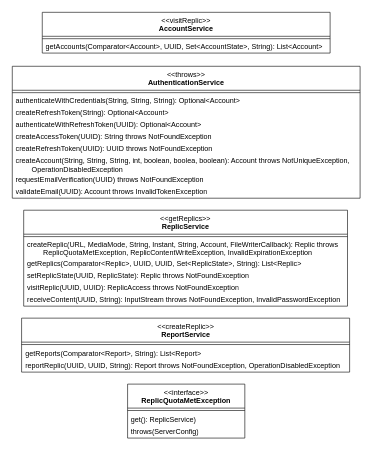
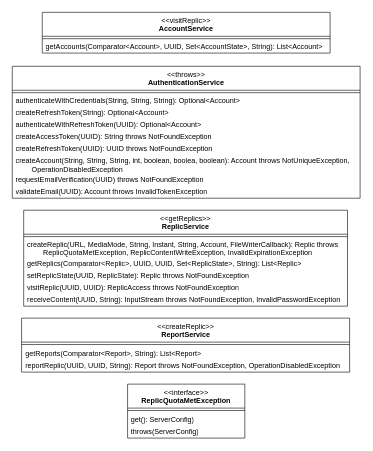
node "get(): ReplicService)": label "get(): ReplicService)" -> "get(): ServerConfig)"
